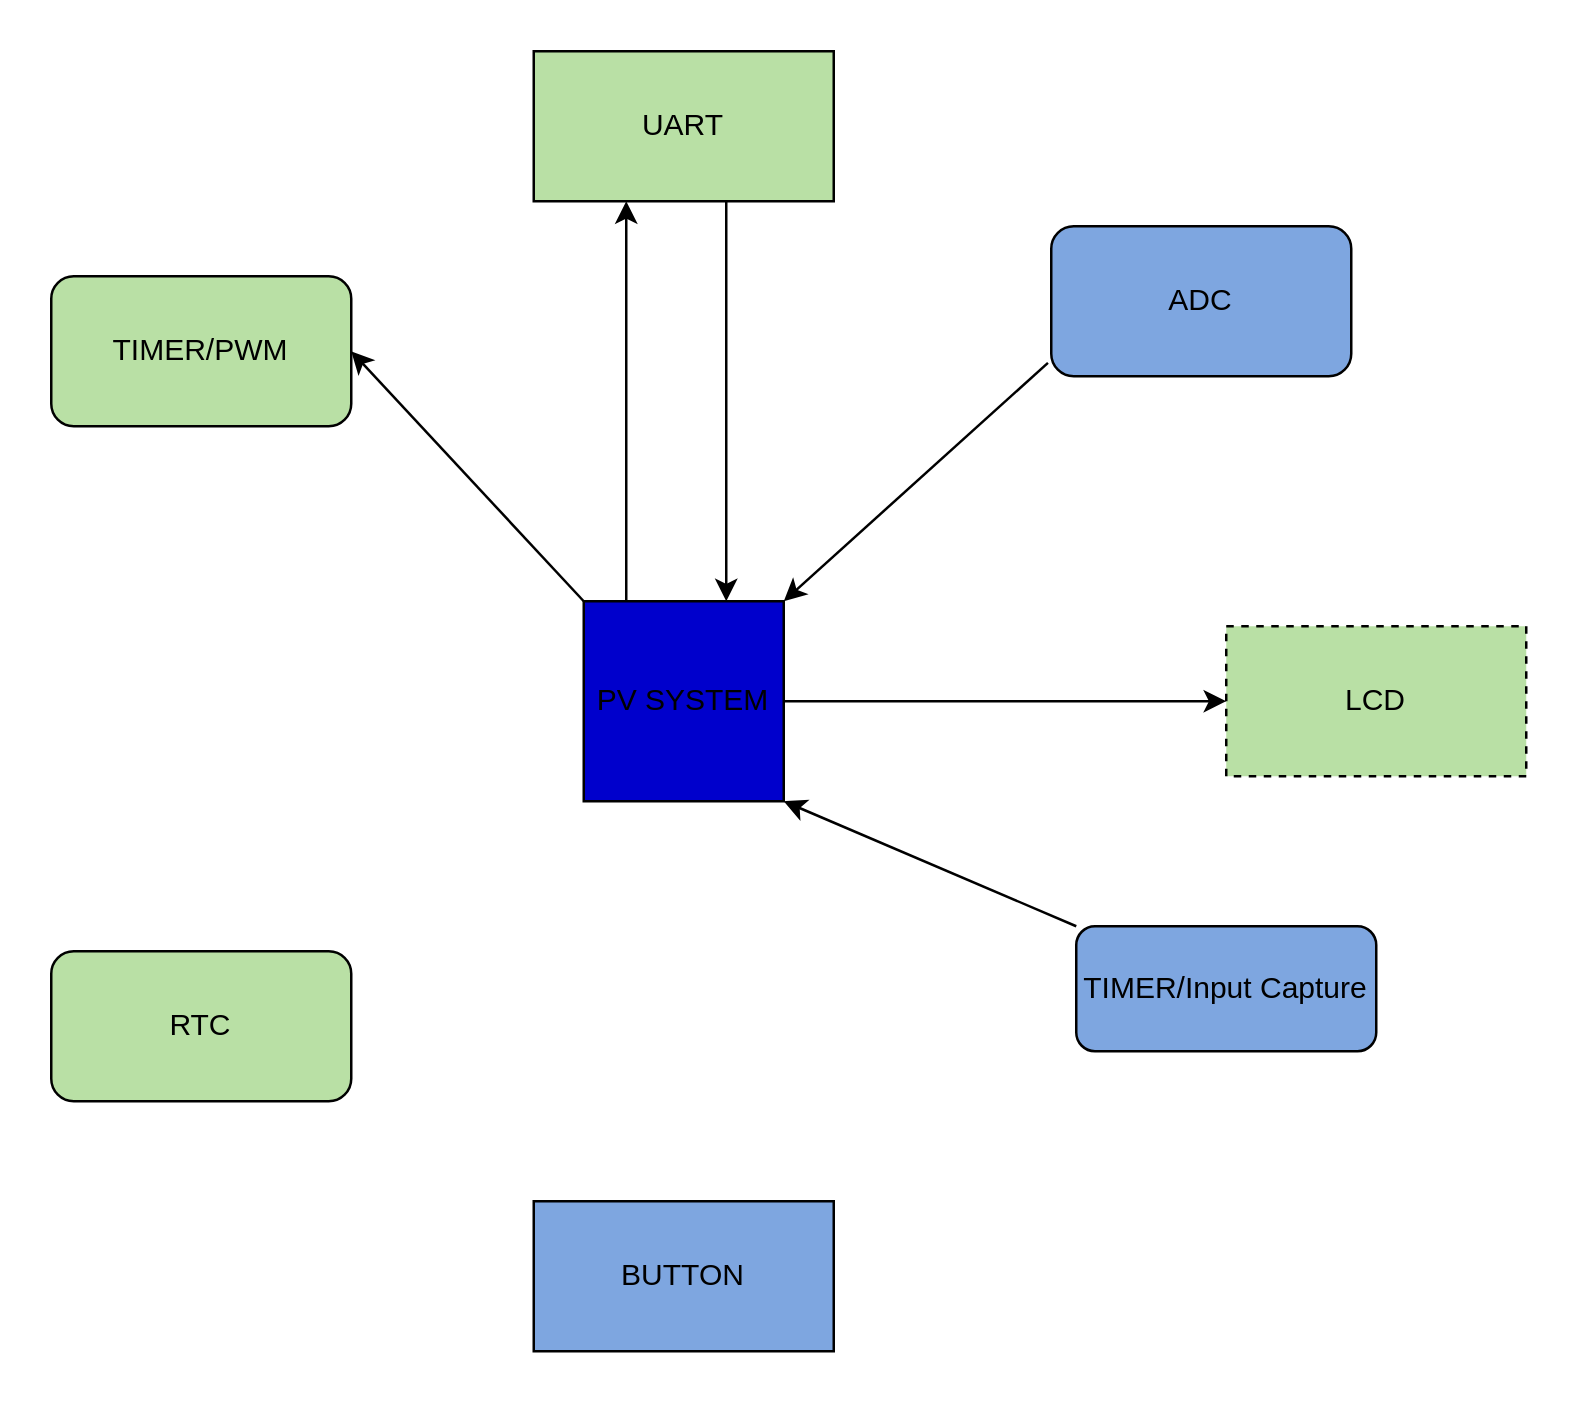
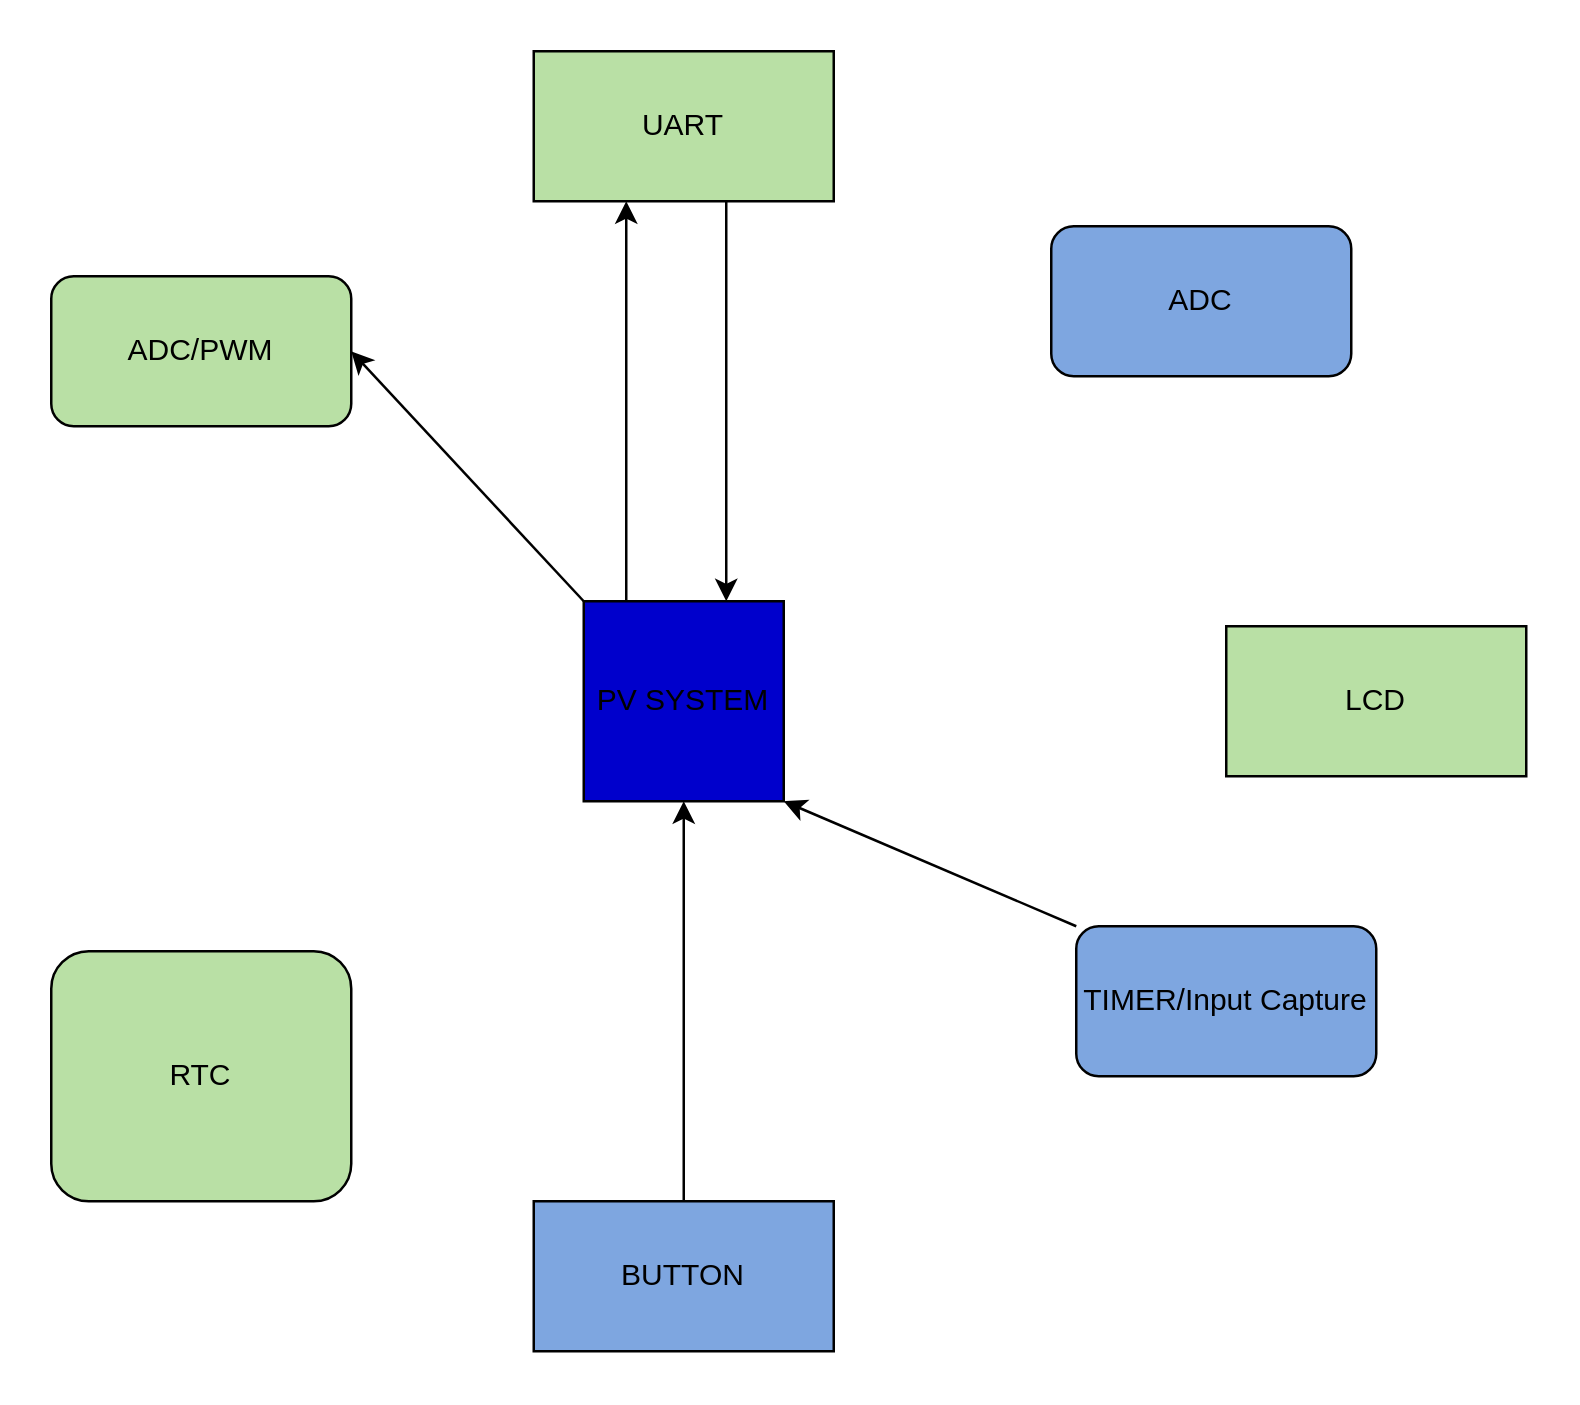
node "TIMER/PWM": label "TIMER/PWM" -> "ADC/PWM"
edge "ADC" -> "PV SYSTEM": removed
edge "PV SYSTEM" -> "LCD": removed
node "LCD": style dashed -> solid
node "TIMER/Input Capture": size 300x125 -> 300x150
edge "BUTTON" -> "PV SYSTEM": added
node "RTC": size 300x150 -> 300x250
